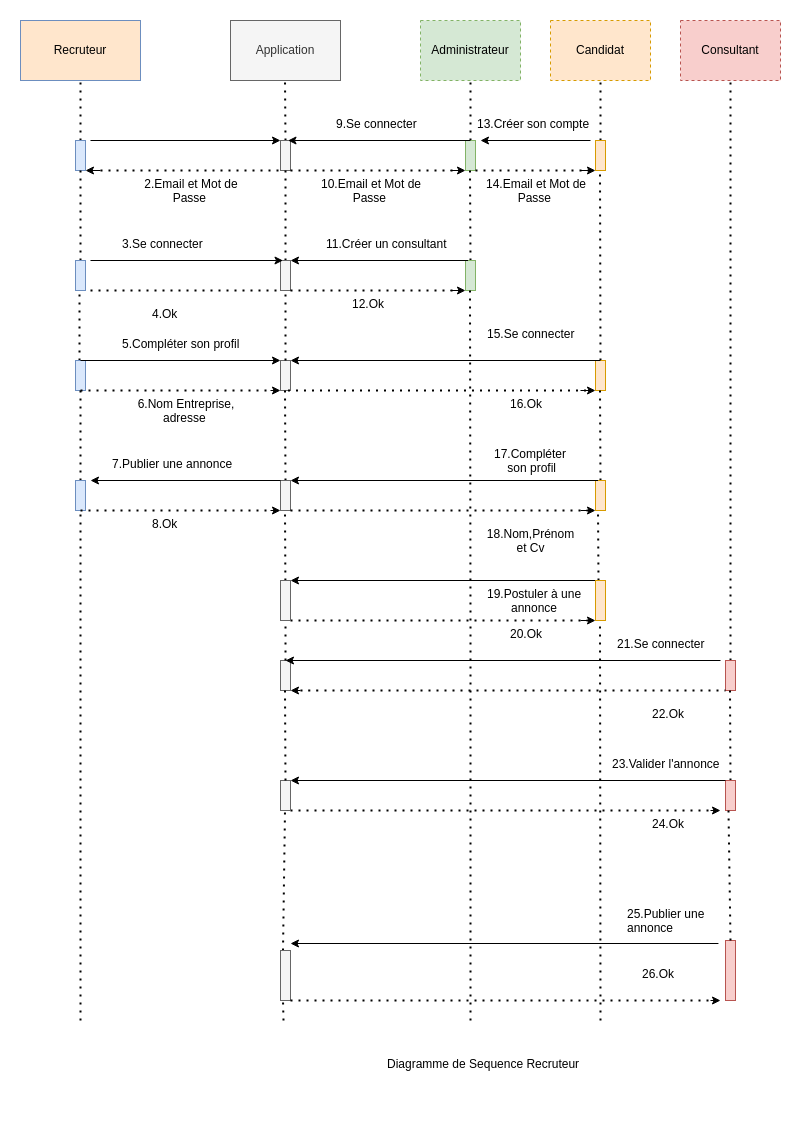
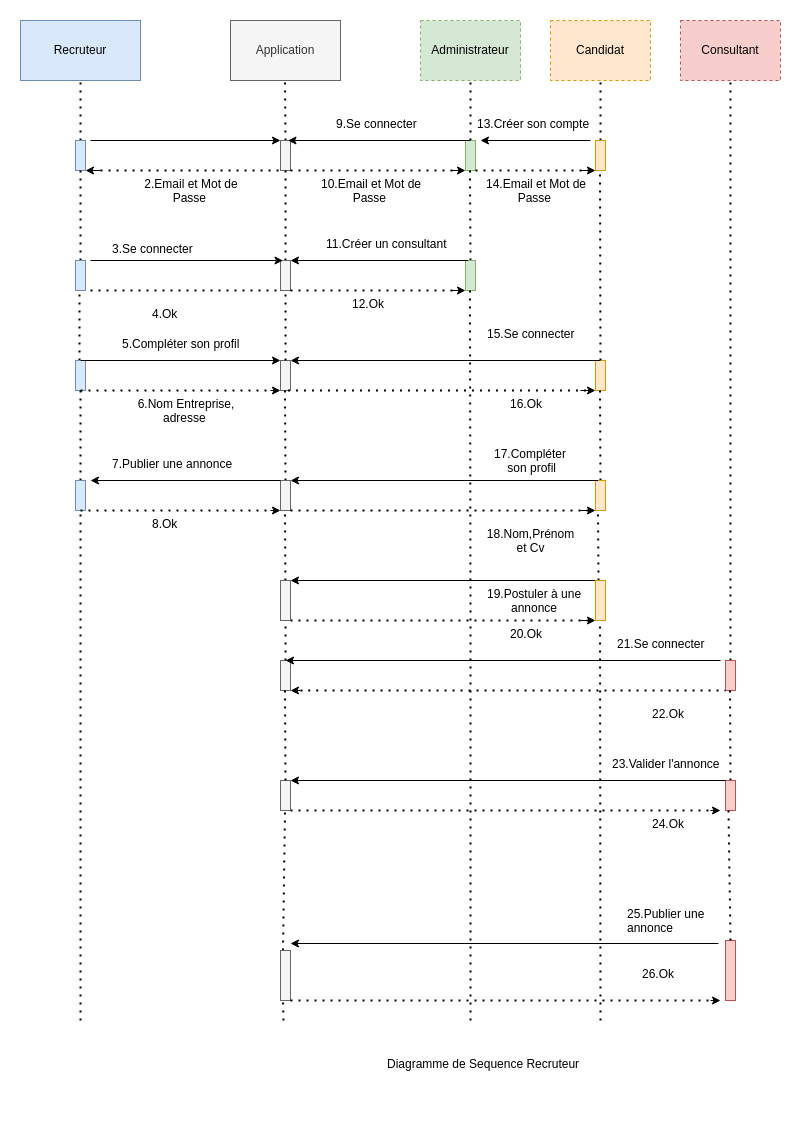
node "Recruteur": fillcolor #ffe6cc -> #dae8fc
node "3.Se connecter": moved (181, 251) -> (171, 256)
